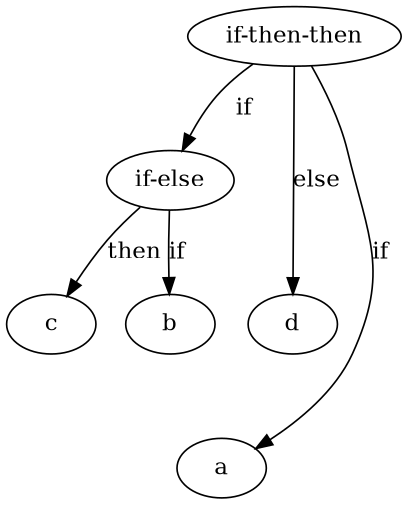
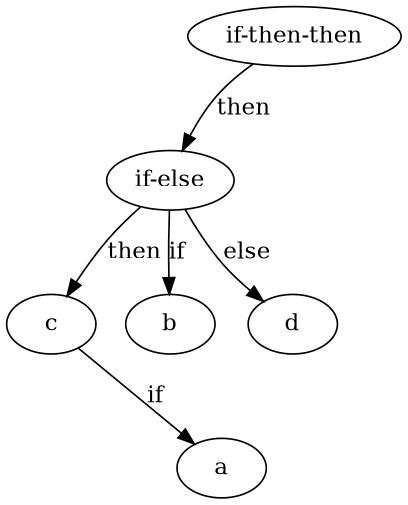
edge "if-then-then" -> "if-else": label "if" -> "then"
edge "if-then-then" -> "d": now "if-else" -> "d"
edge "if-then-then" -> "a": now "c" -> "a"
